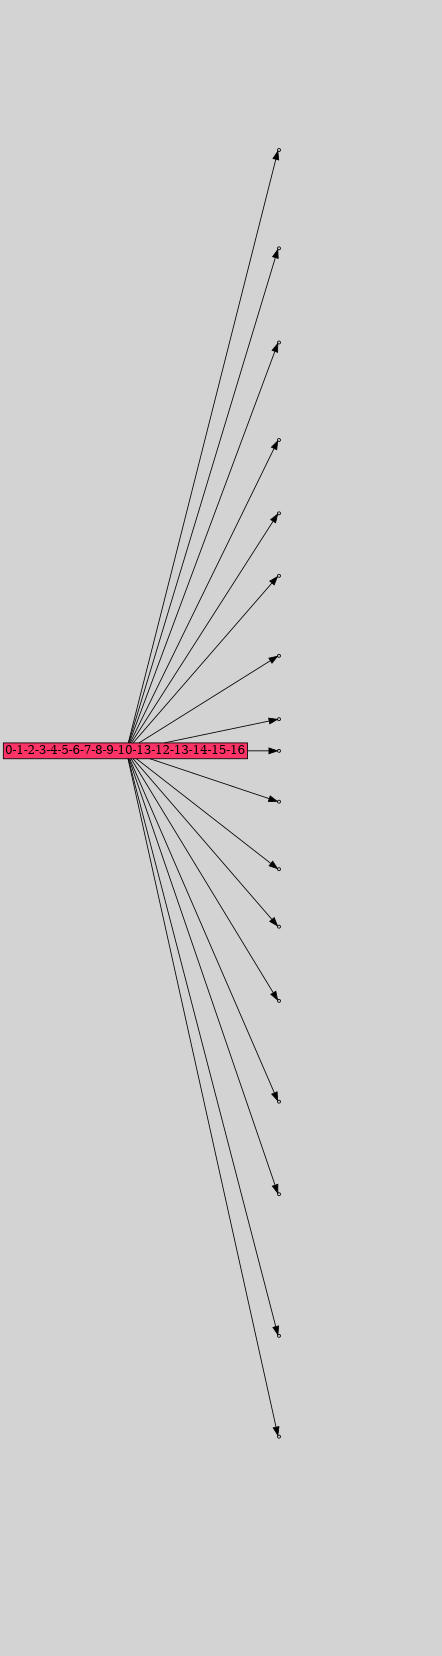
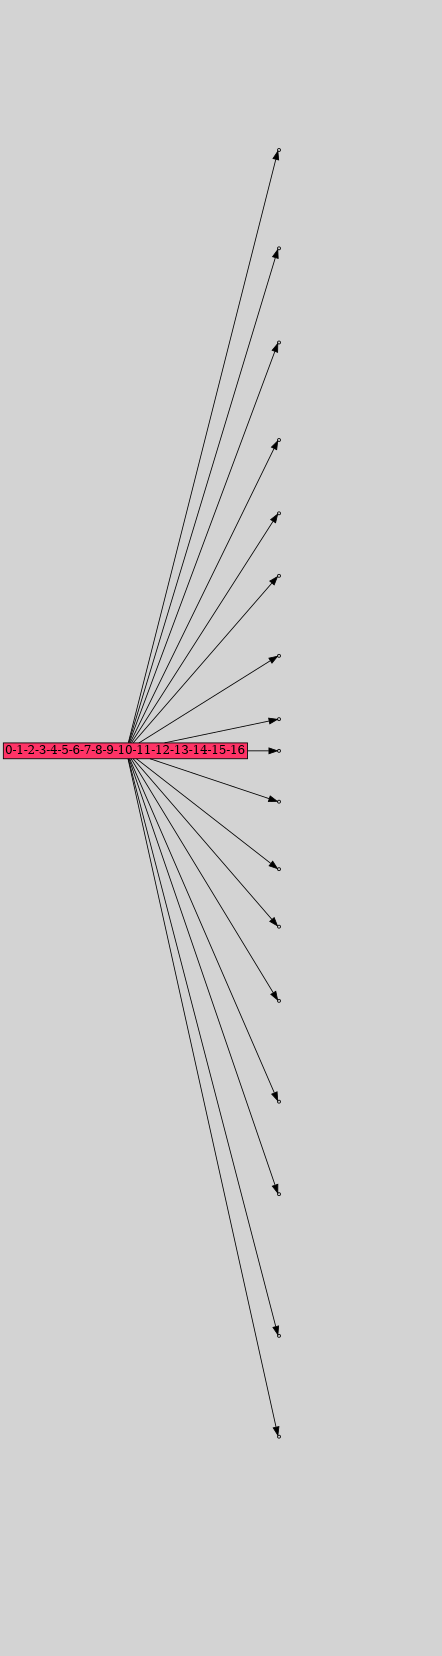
node "0-1-2-3-4-5-6-7-8-9-10-13-12-13-14-15-16": label "0-1-2-3-4-5-6-7-8-9-10-13-12-13-14-15-16" -> "0-1-2-3-4-5-6-7-8-9-10-11-12-13-14-15-16"
